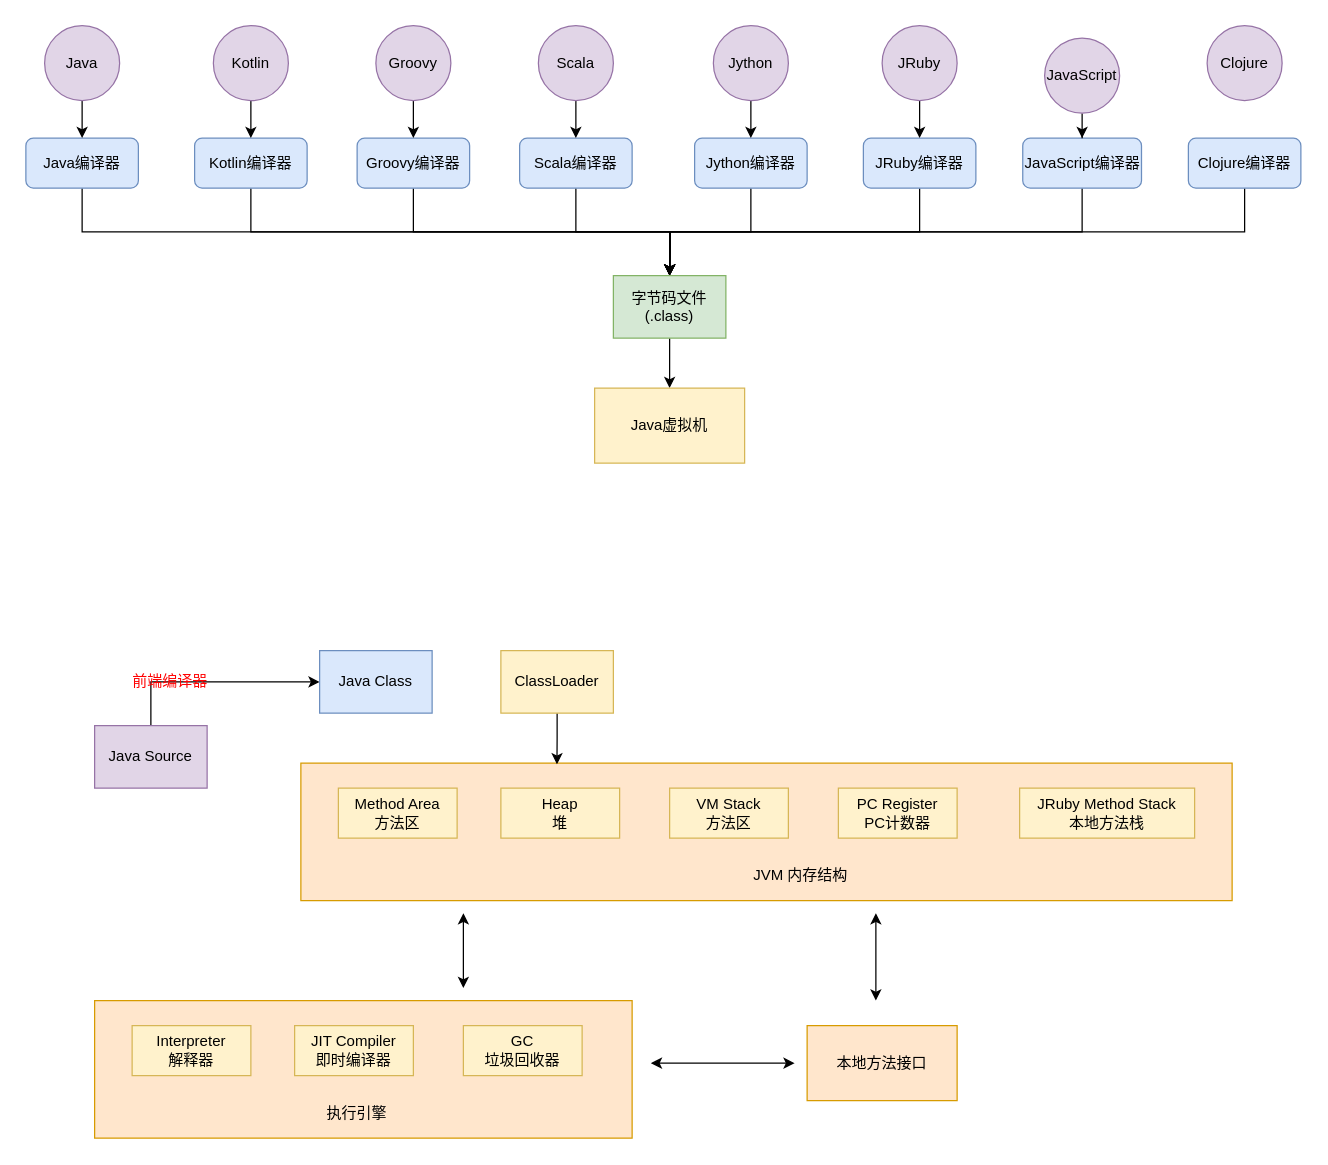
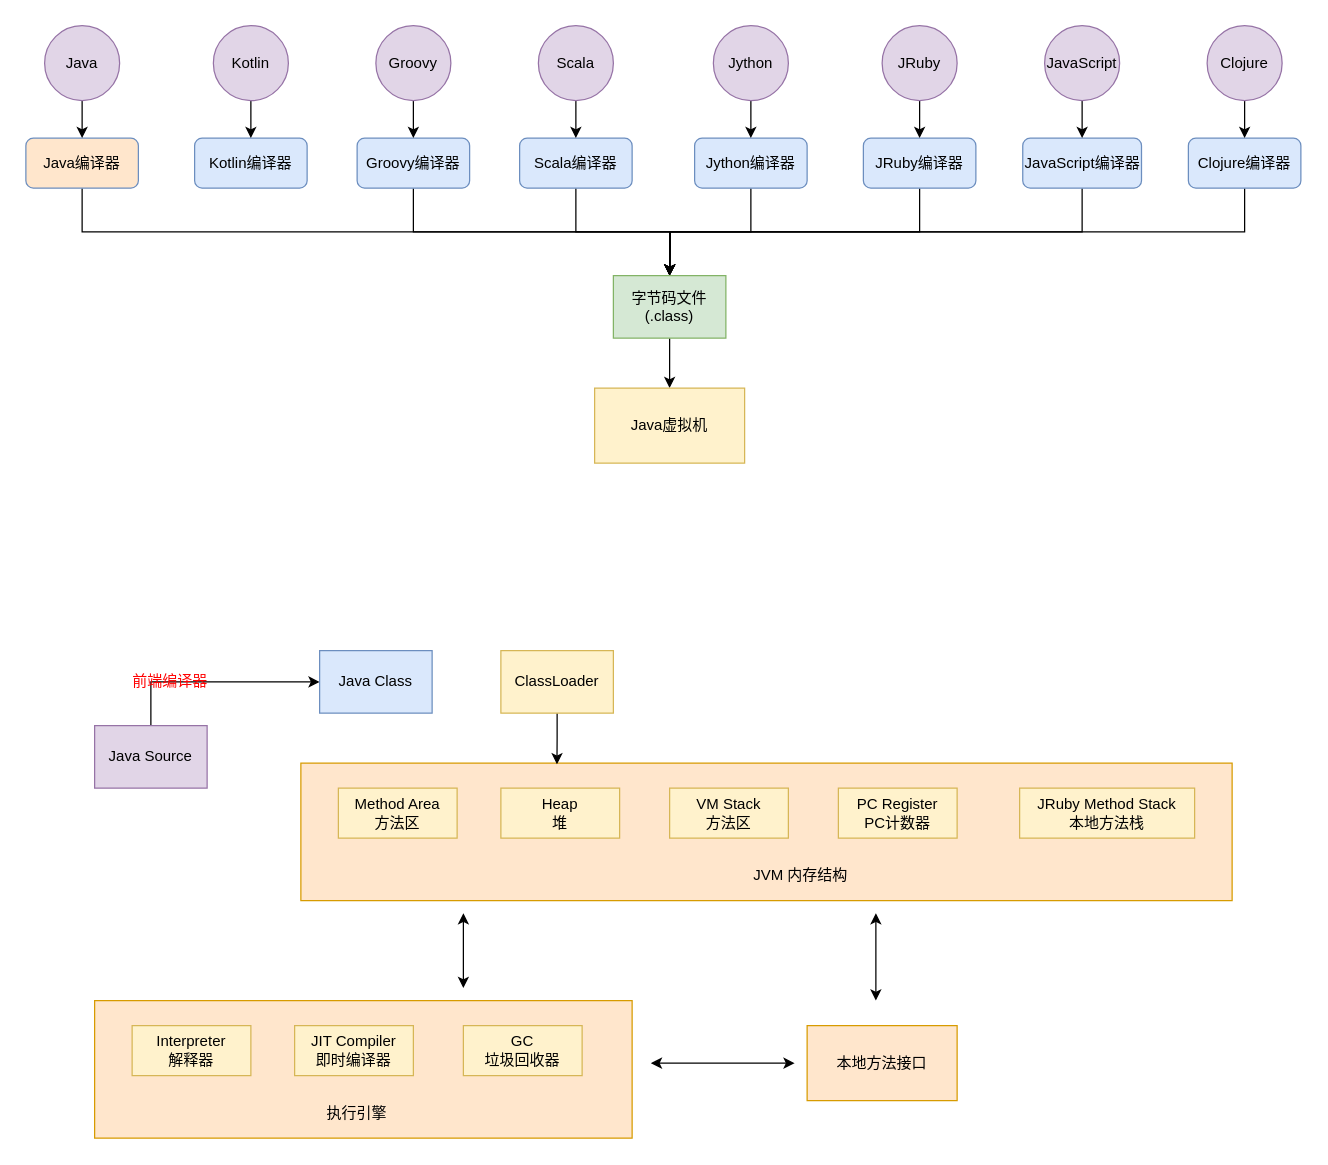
node "JavaScript": moved (1082, 76) -> (1082, 63)
edge "Clojure" -> "Clojure编译器": added
node "Java编译器": fillcolor #dae8fc -> #ffe6cc
edge "Kotlin编译器" -> "字节码文件 (.class)": removed
